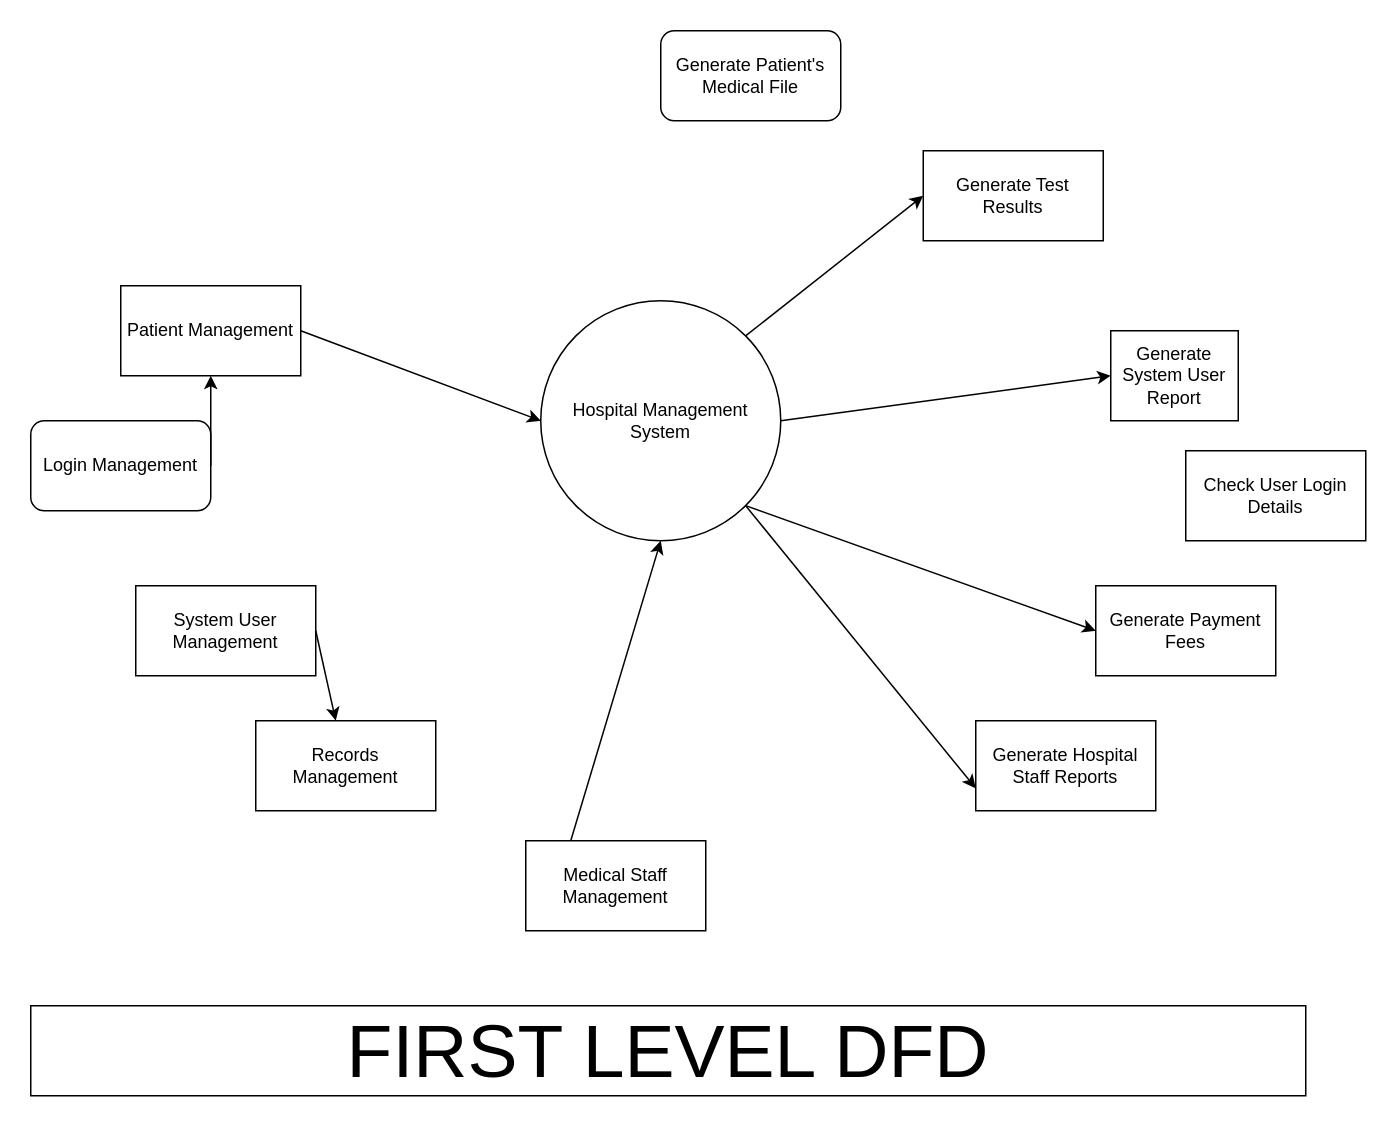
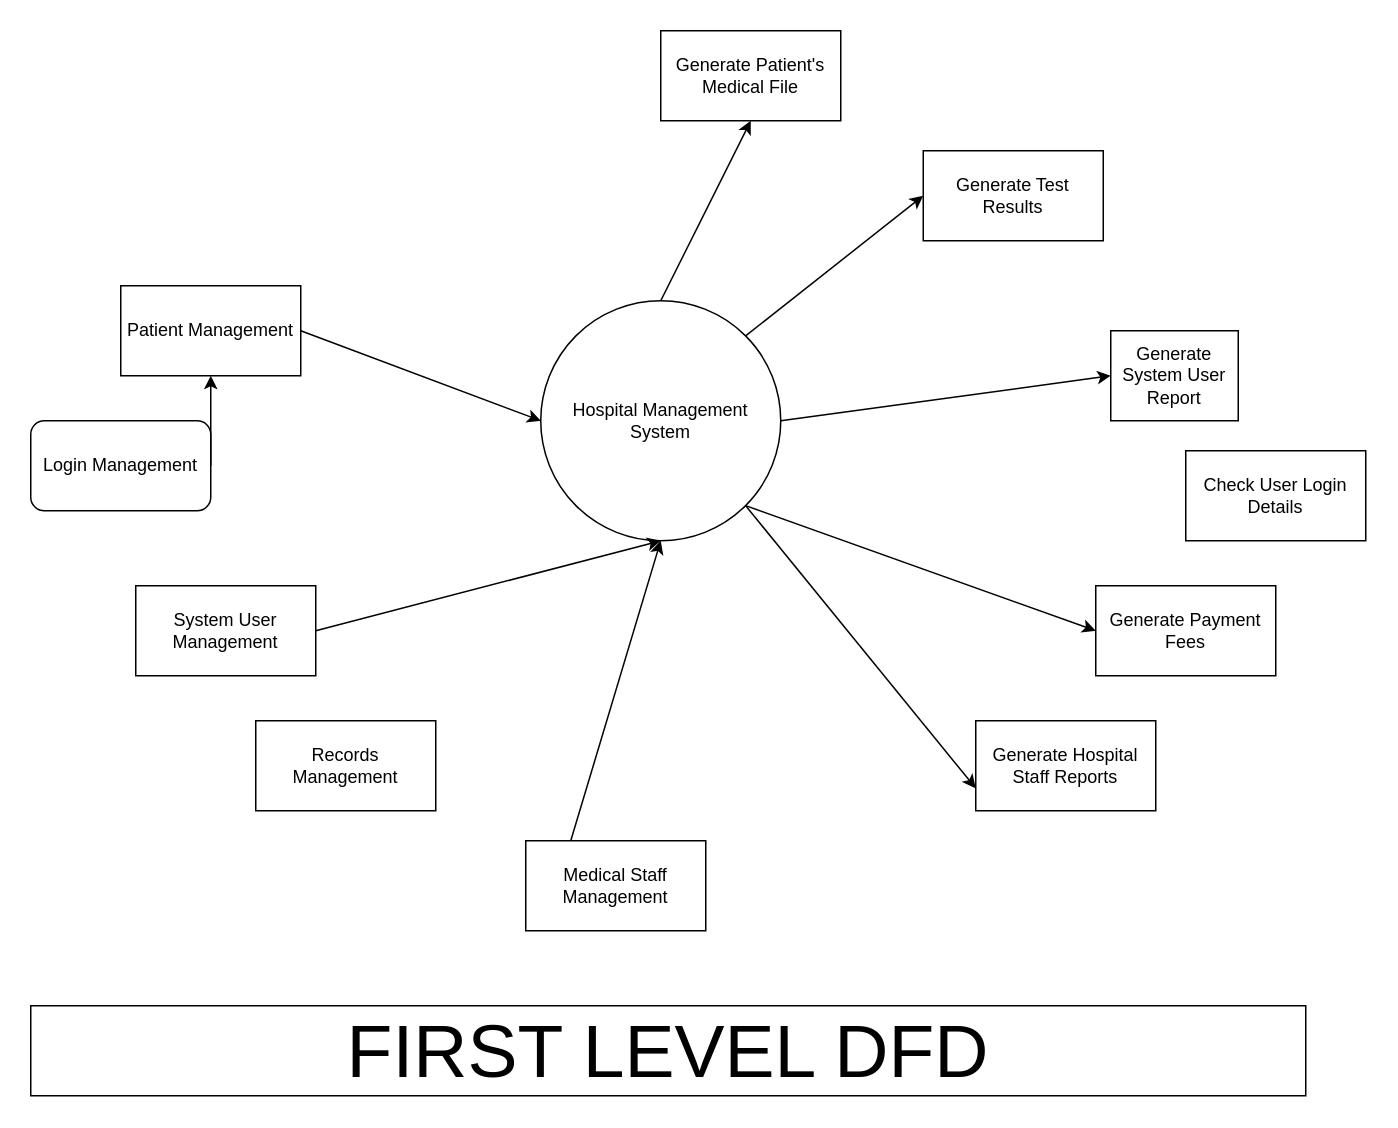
node "Generate Patient's Medical File": shape rounded rectangle -> rectangle
edge "Hospital Management System" -> "Generate Patient's Medical File": added
edge "System User Management" -> "Records Management": now "System User Management" -> "Hospital Management System"
